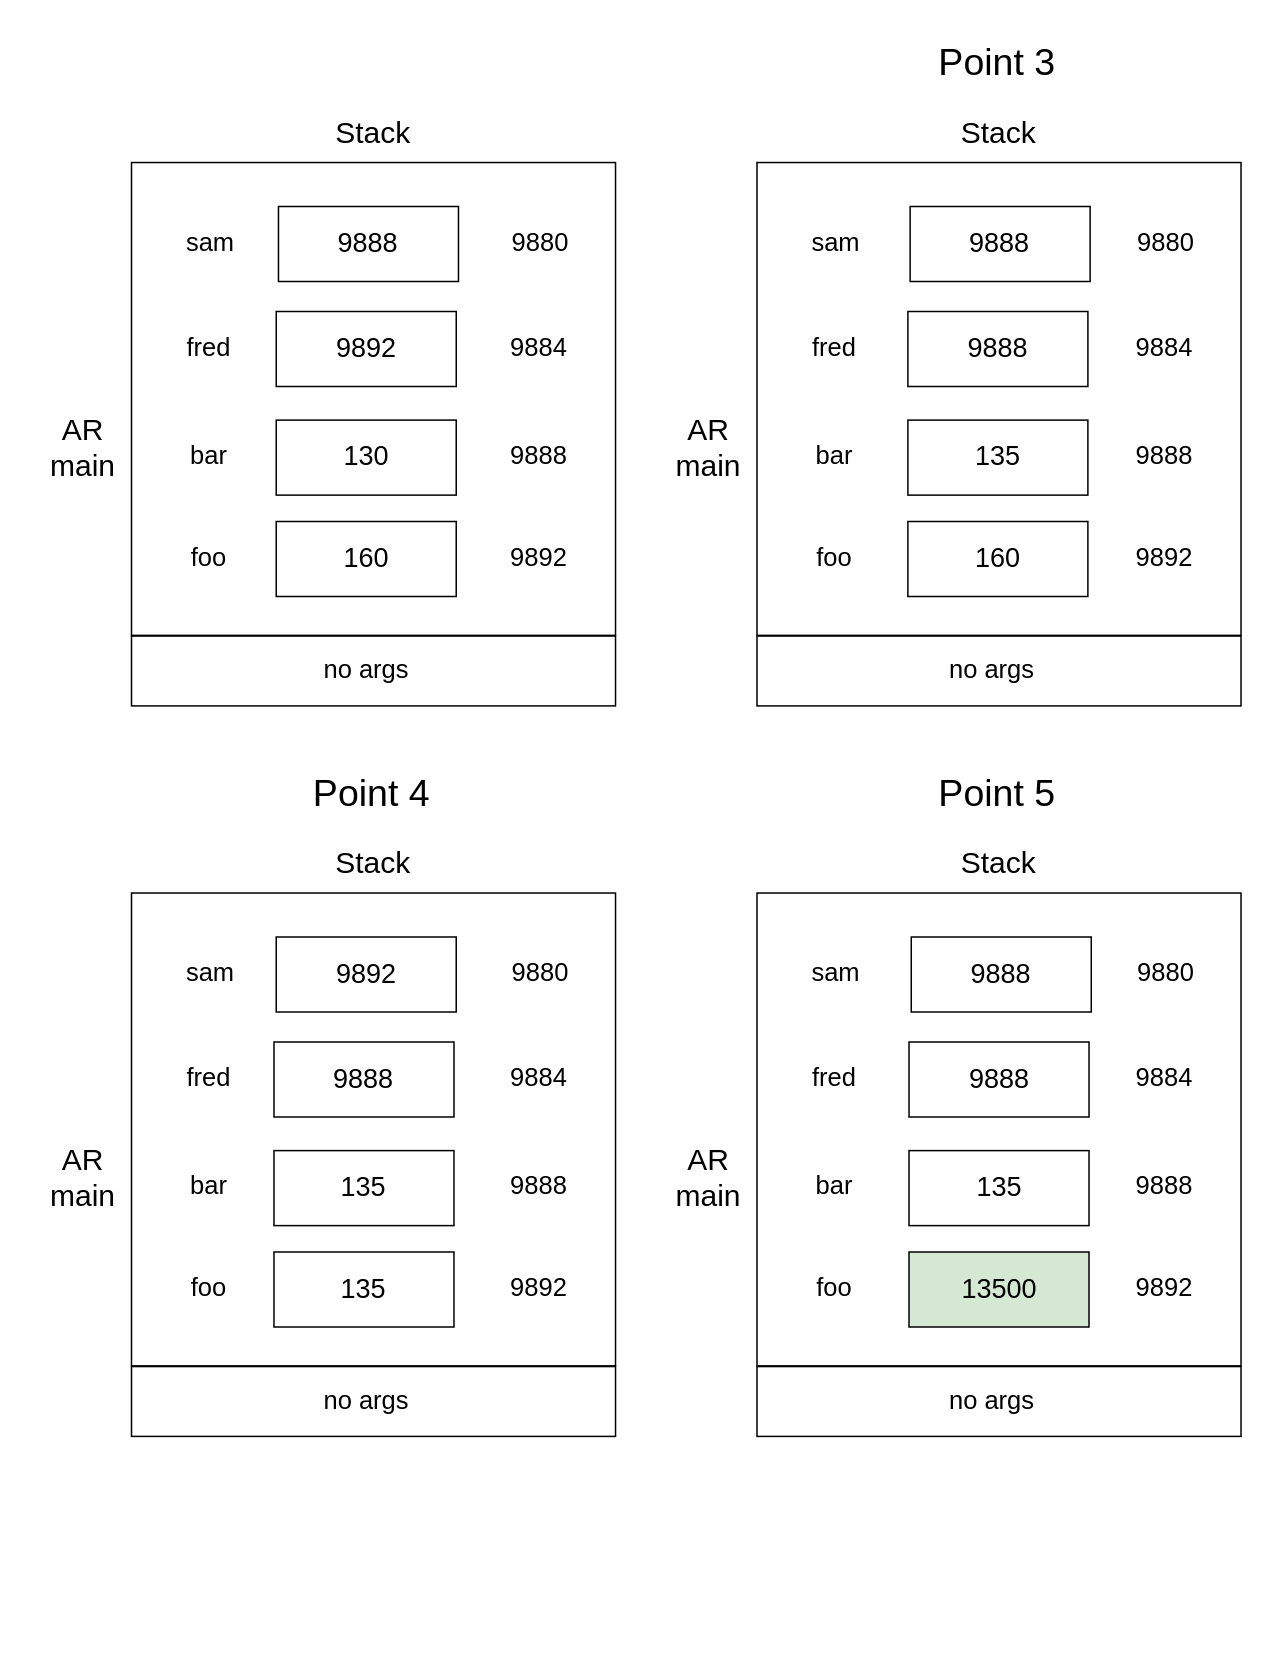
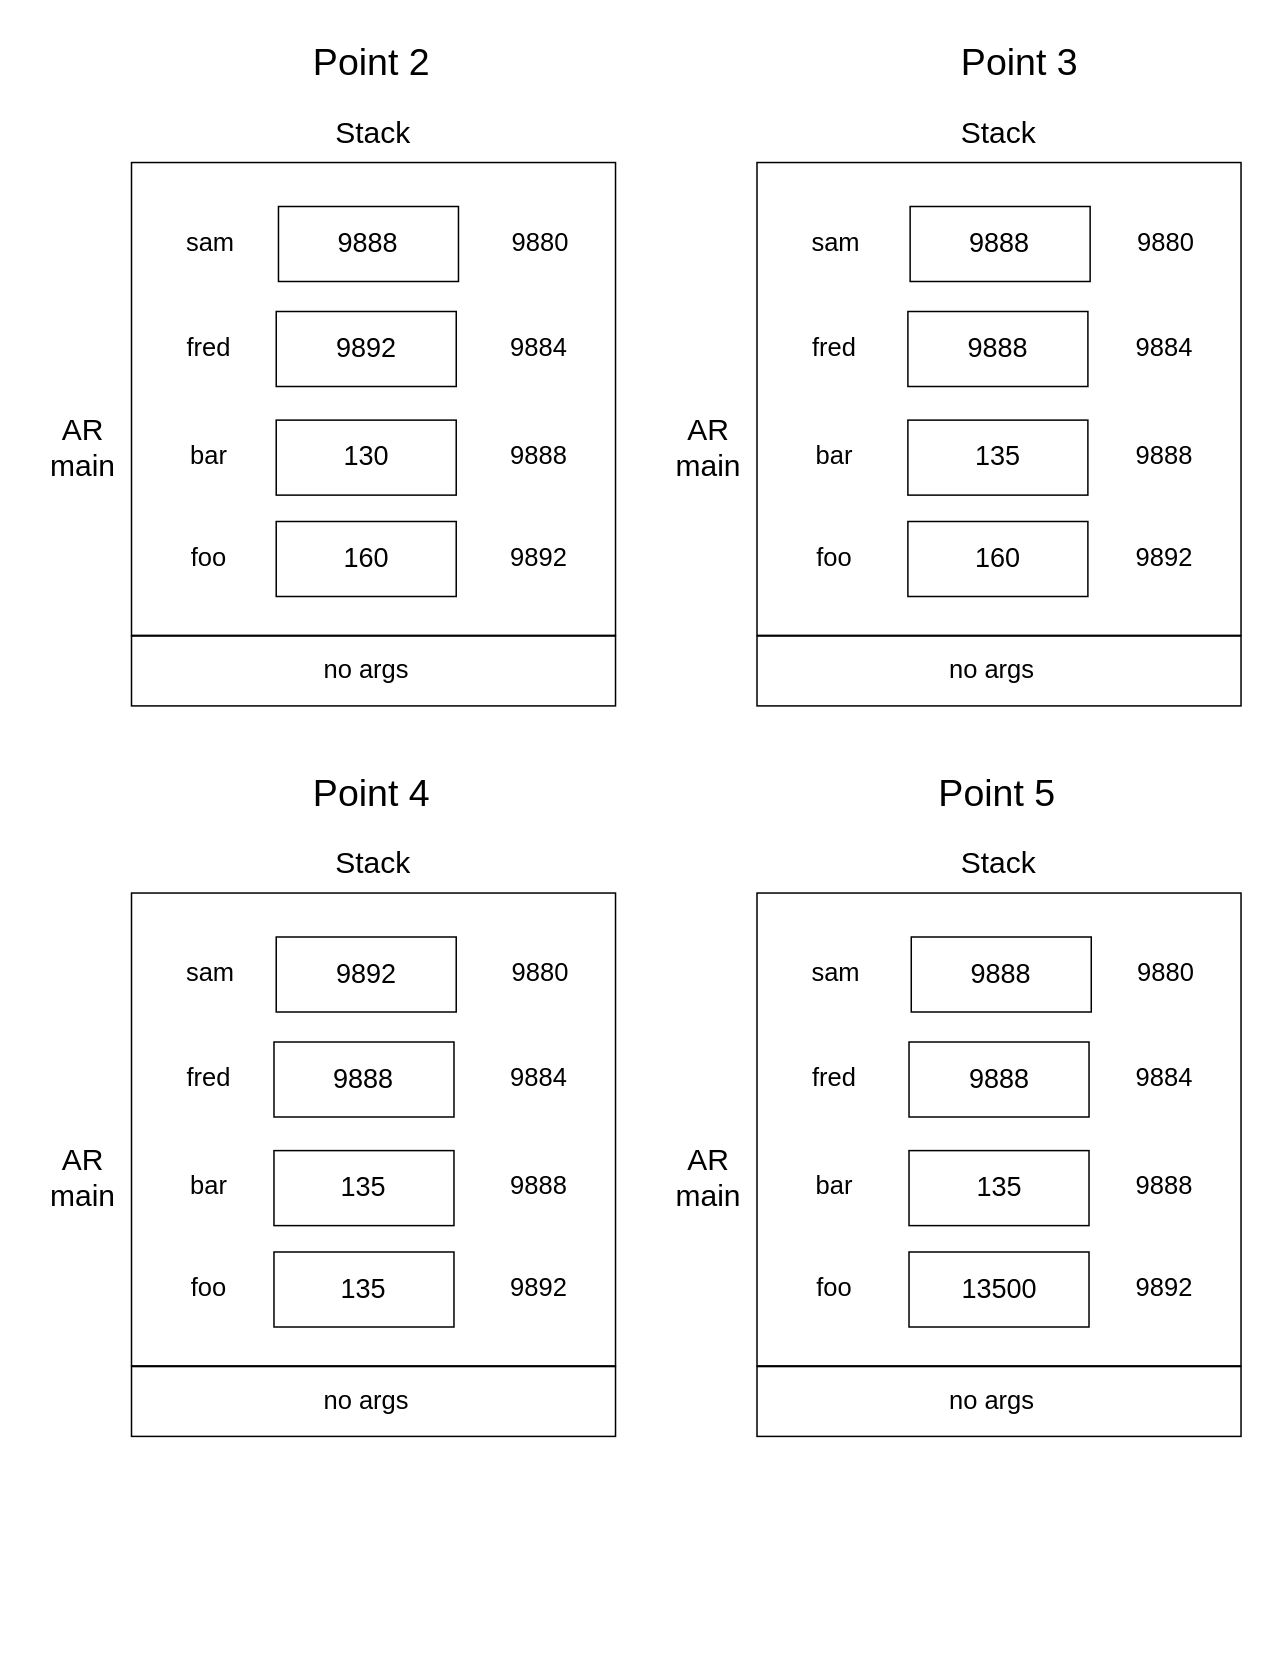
node "Point 2": added
node "Point 3": moved (998, 61) -> (1020, 61)
node "13500": fillcolor #d5e8d4 -> #ffffff
